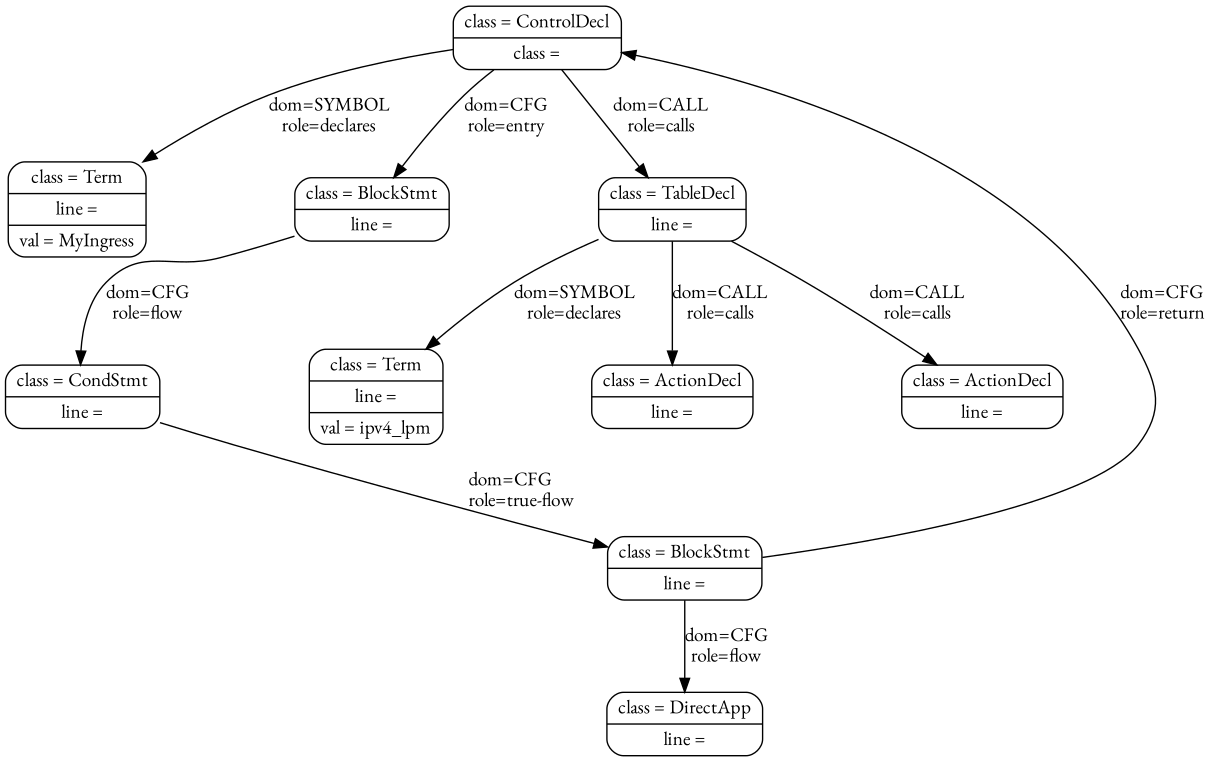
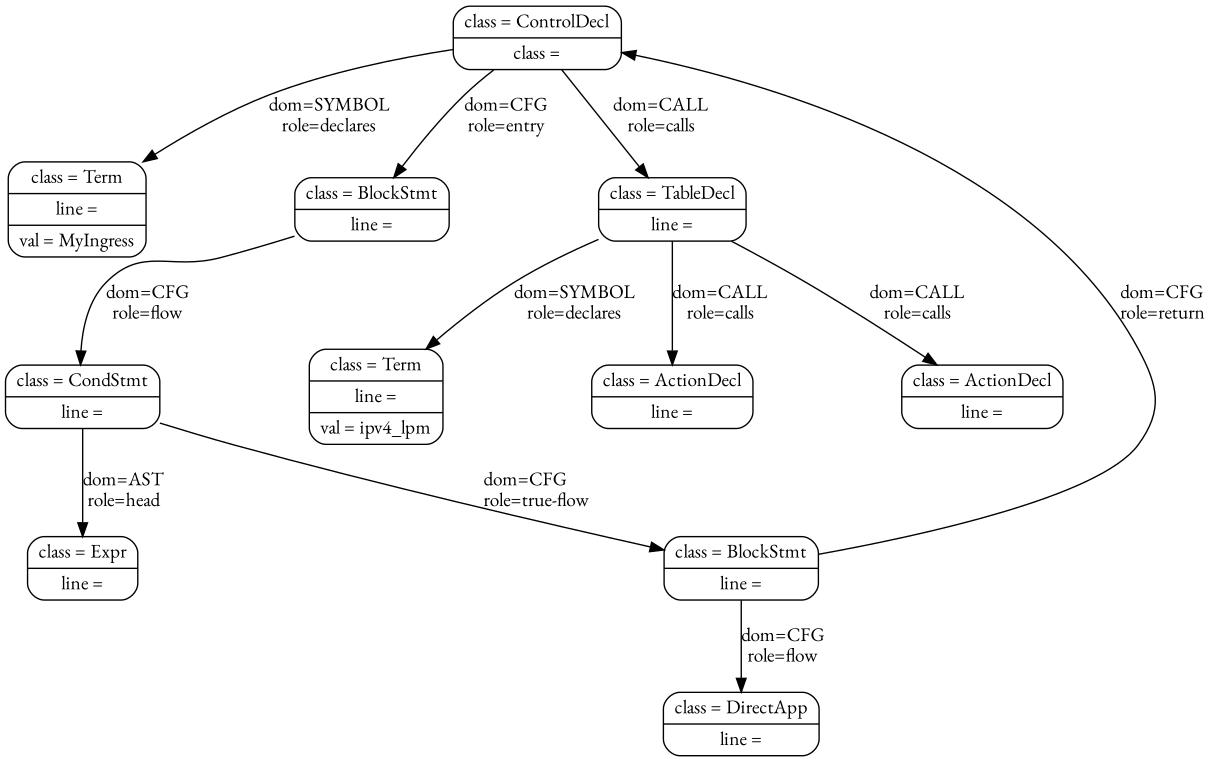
node "class = Expr": added
